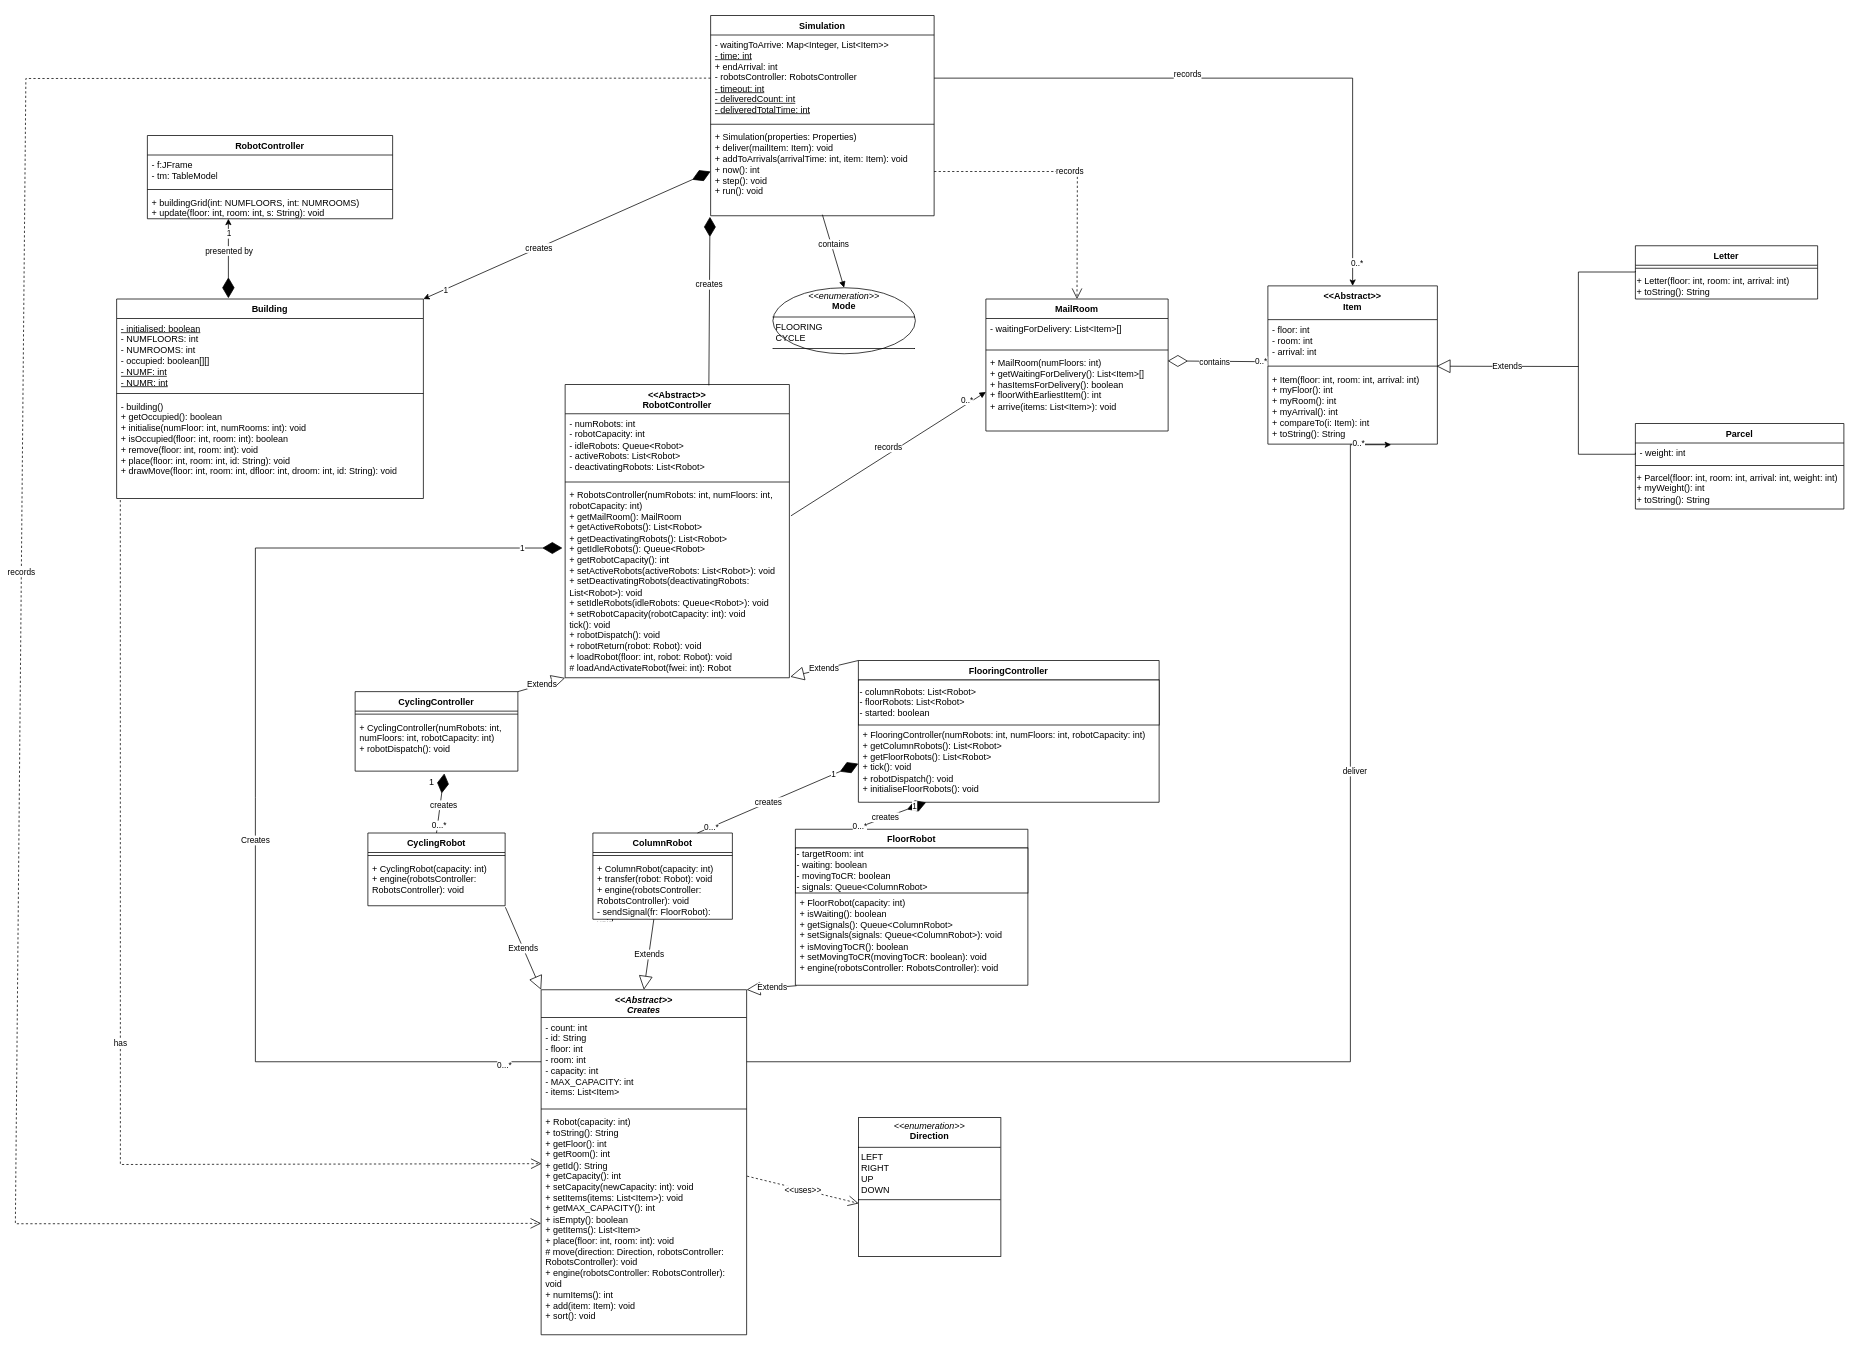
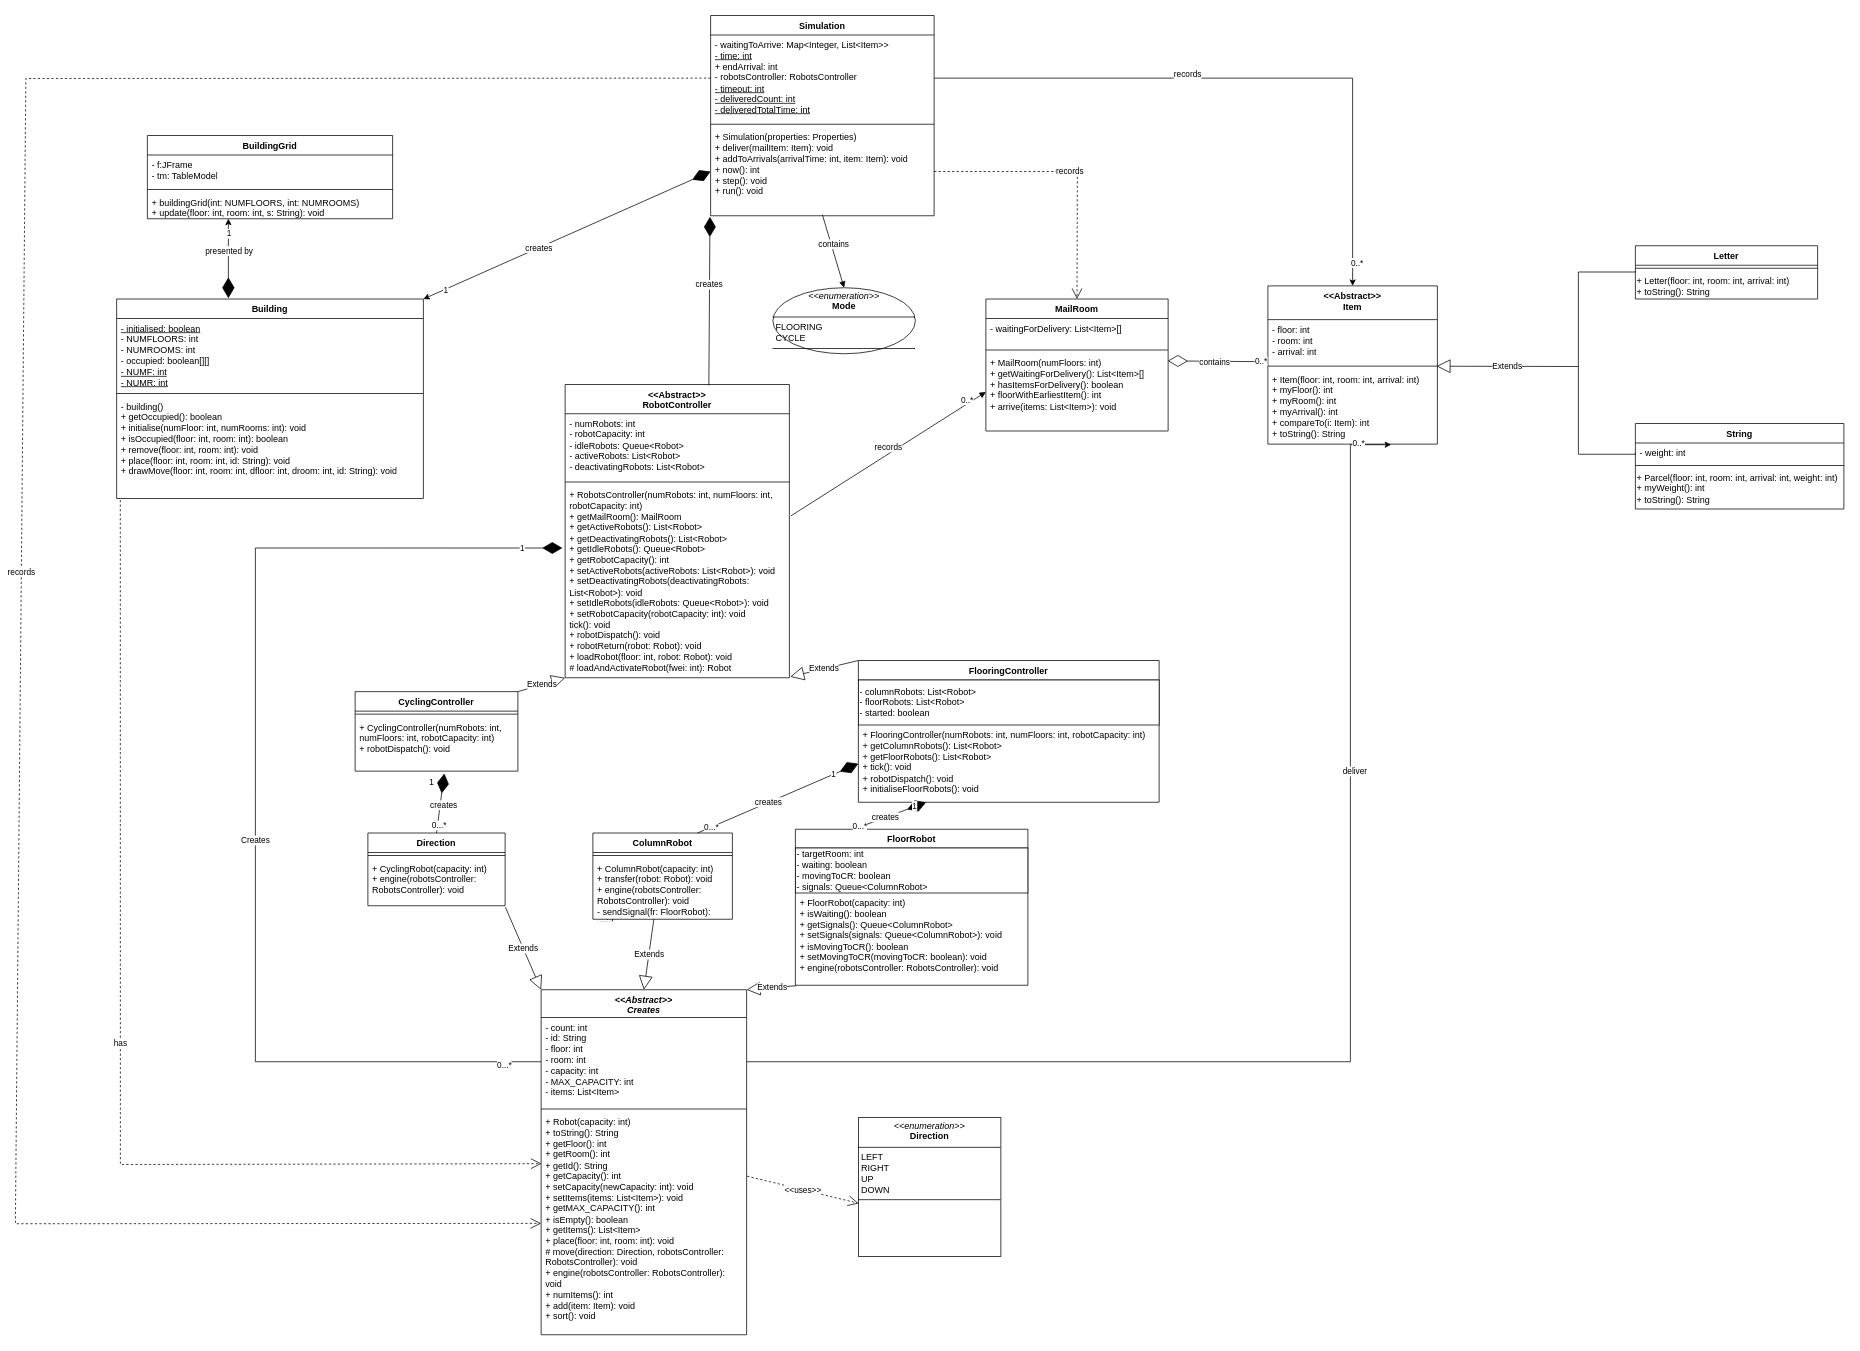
node "RobotController": label "RobotController" -> "BuildingGrid"
node "Parcel": label "Parcel" -> "String"
node "CyclingRobot": label "CyclingRobot" -> "Direction"
